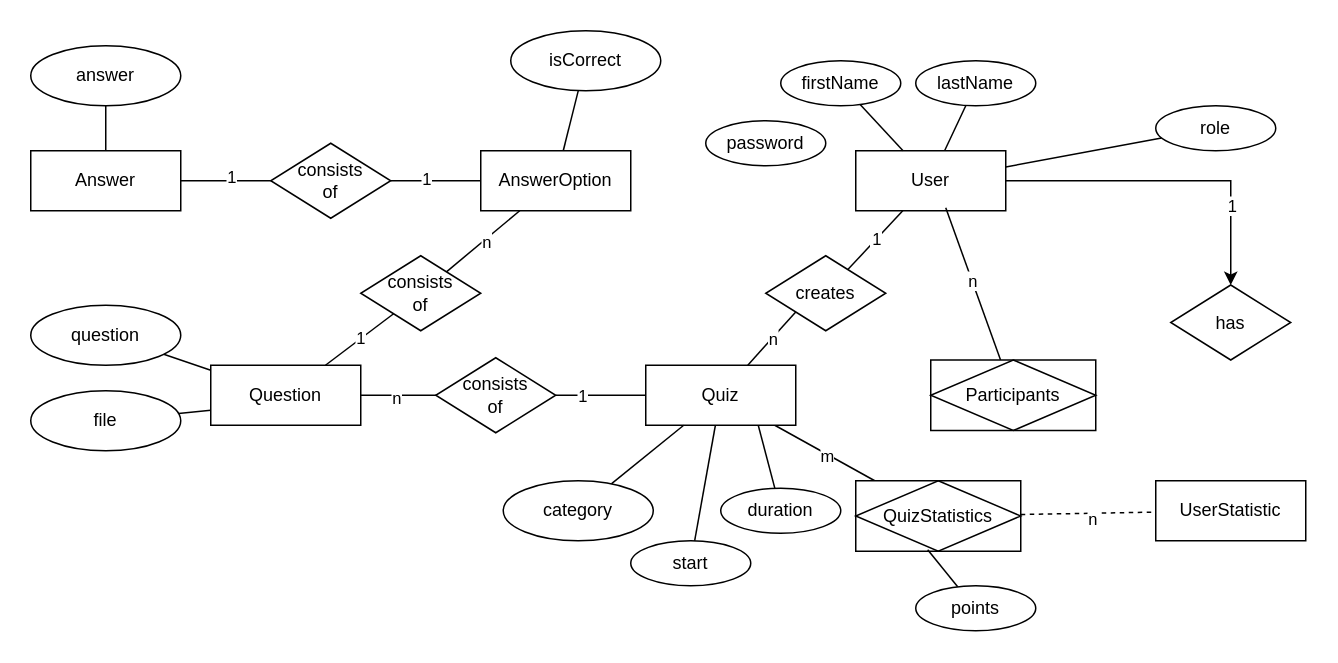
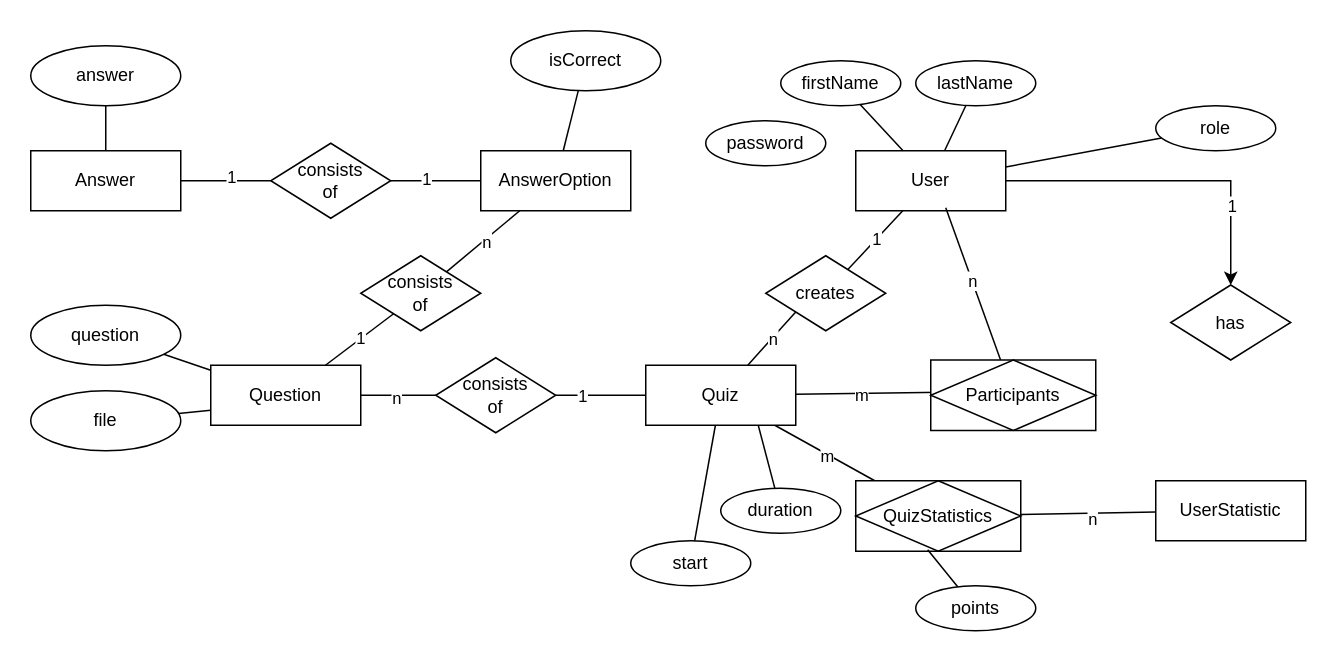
edge "Quiz" -- "Participants": added, label "m"
edge "Quiz" -- "category": removed
node "category": removed
edge "UserStatistic" -- "QuizStatistics": style dashed -> solid
